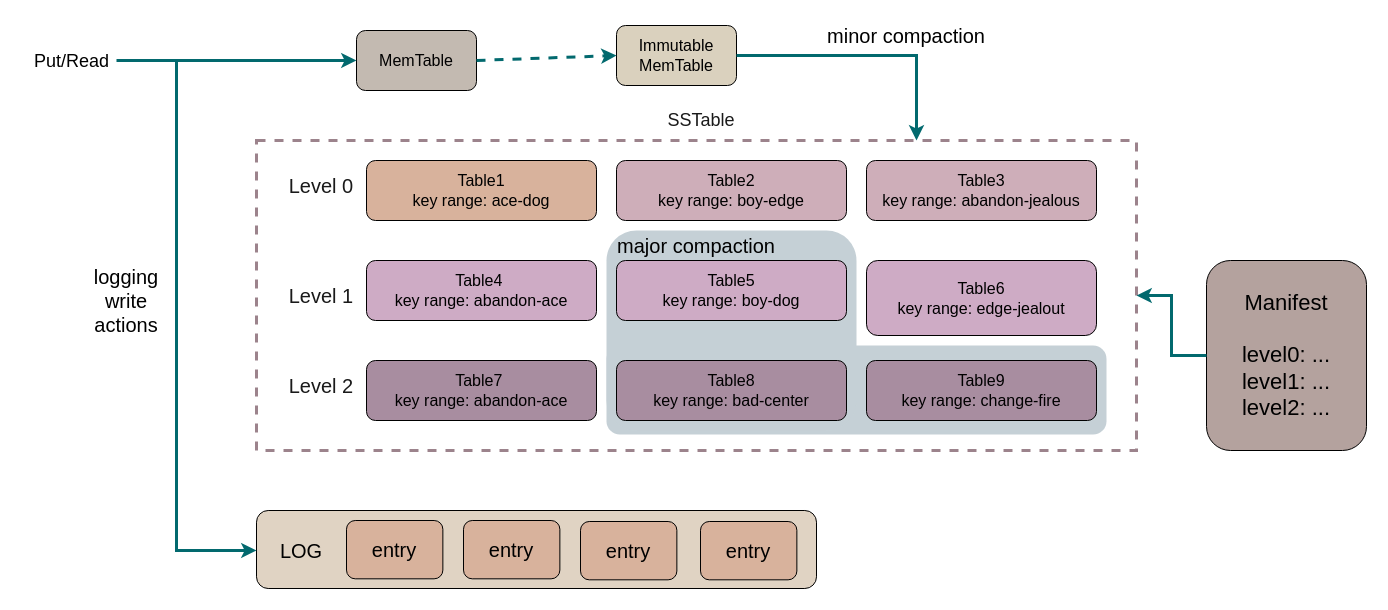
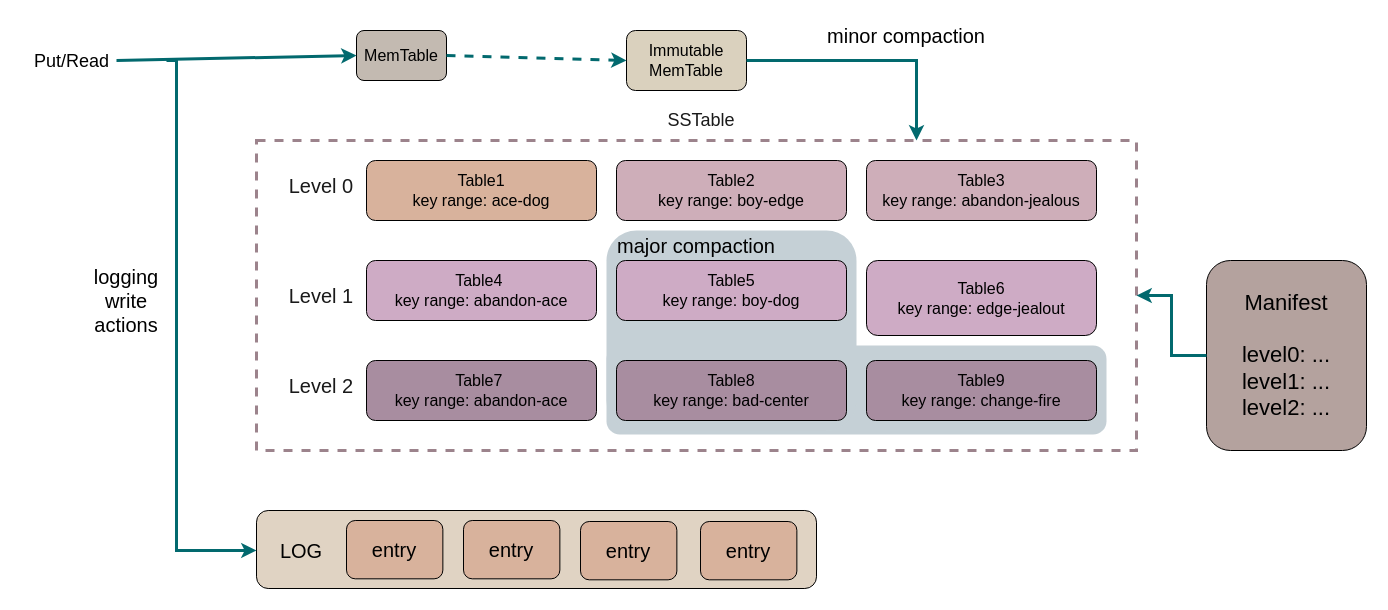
node "Immutable MemTable": moved (677, 56) -> (687, 61)
node "MemTable": size 120x60 -> 90x50
